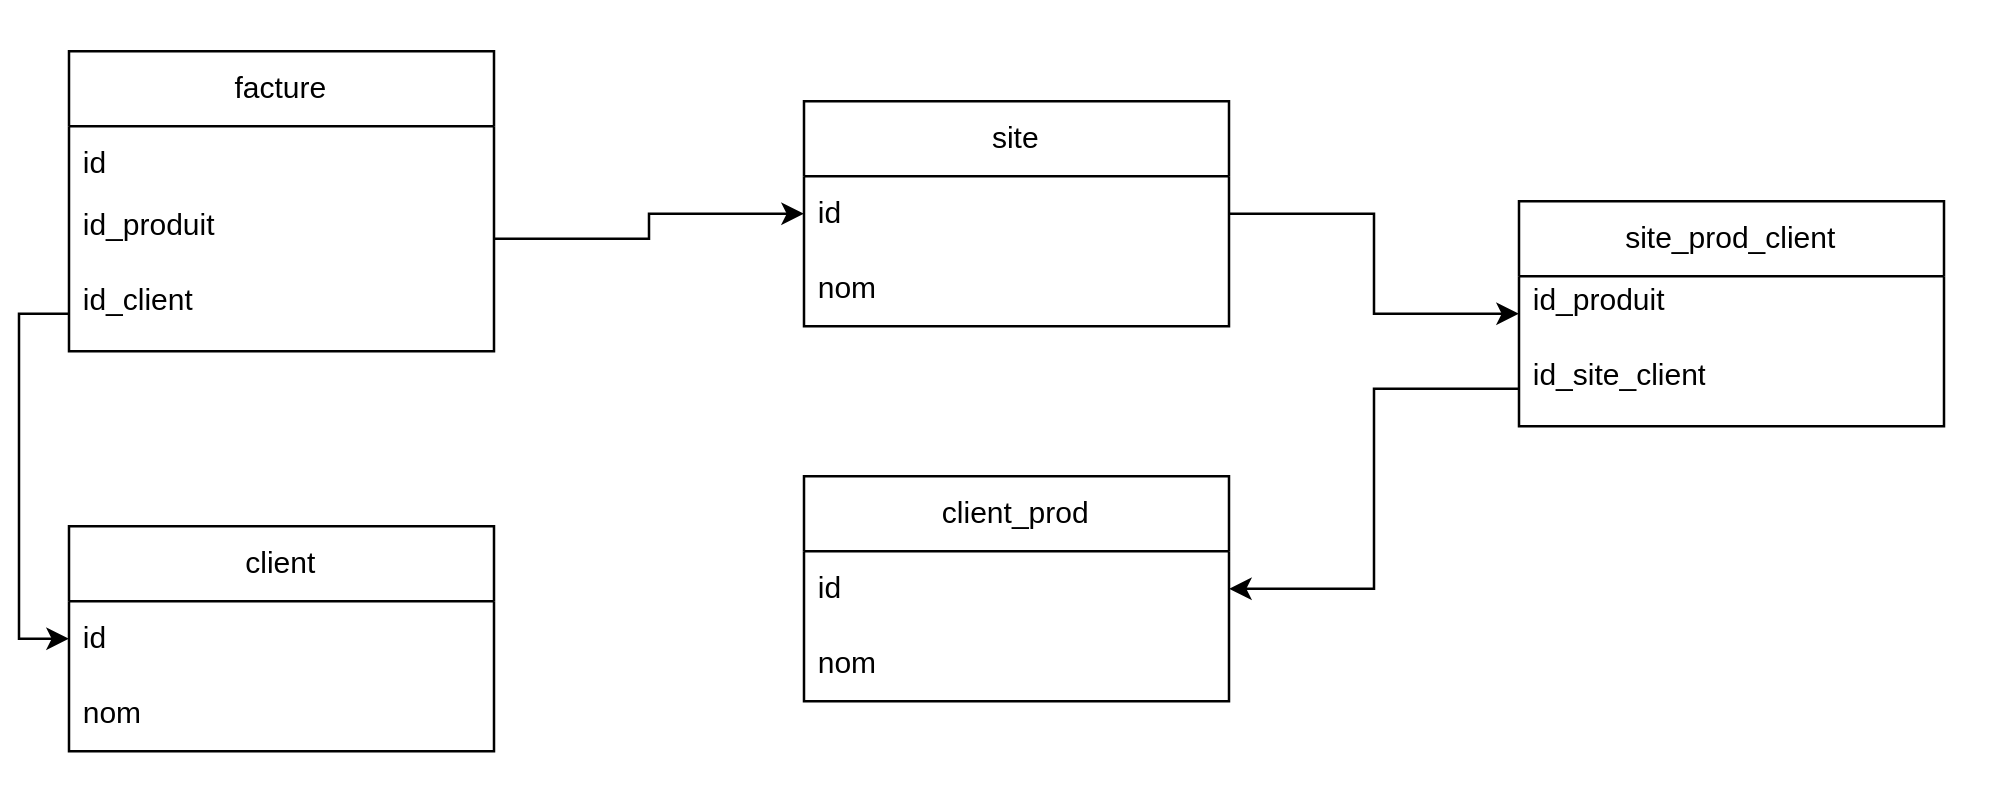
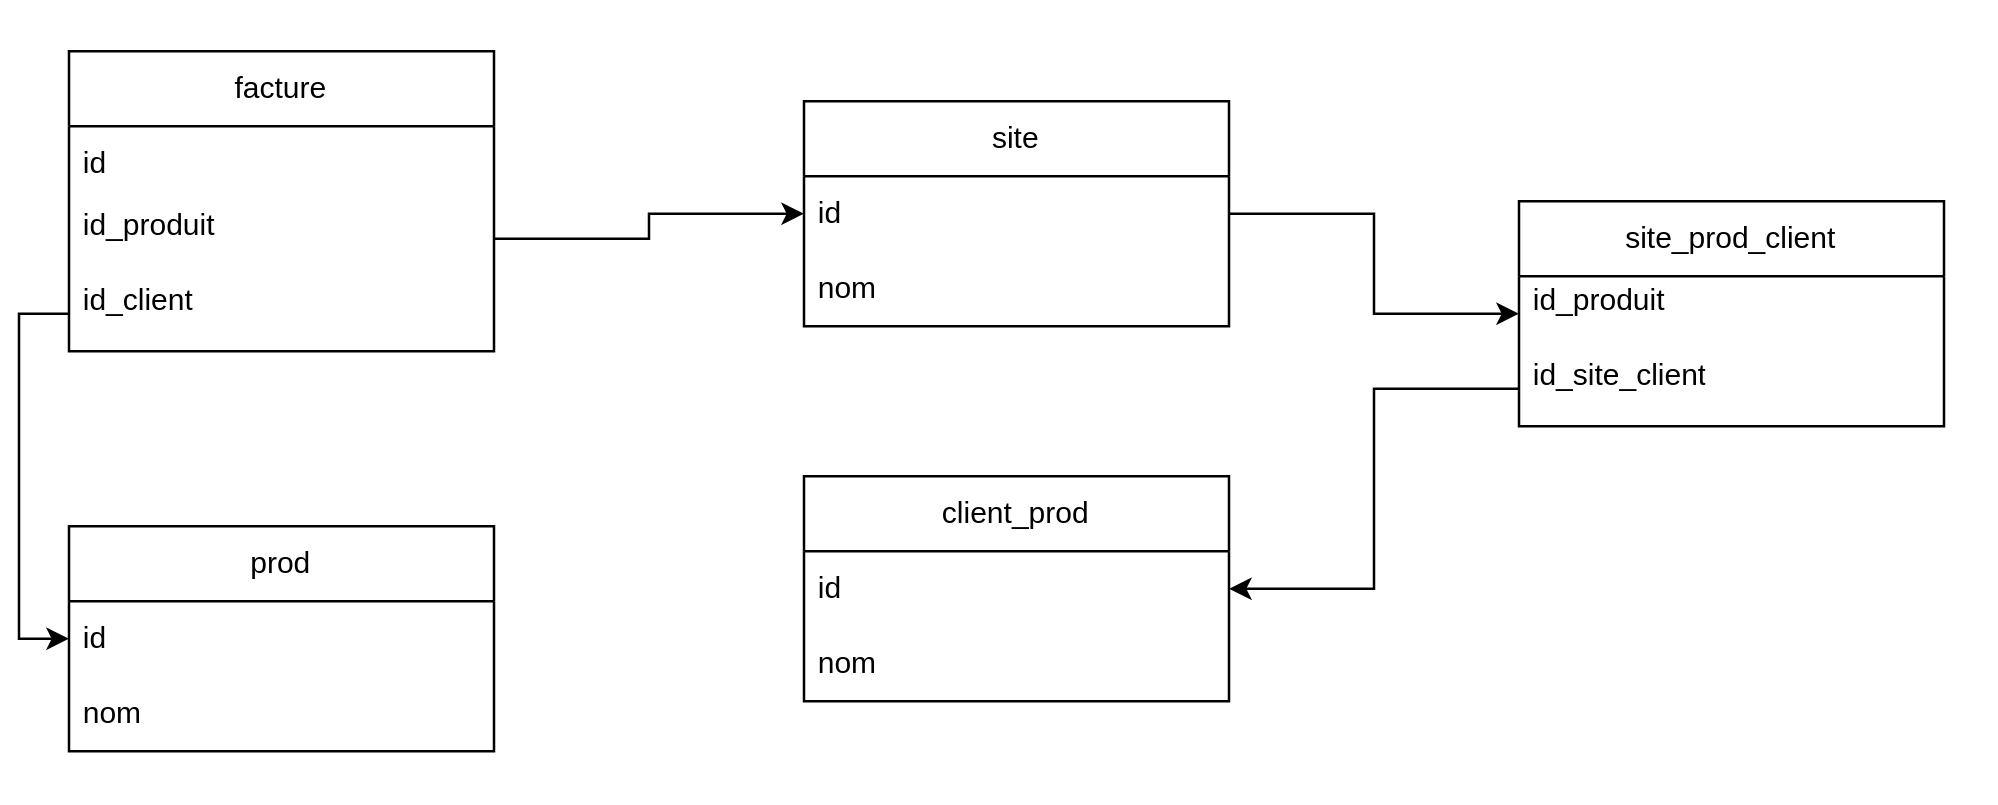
node "client": label "client" -> "prod"
